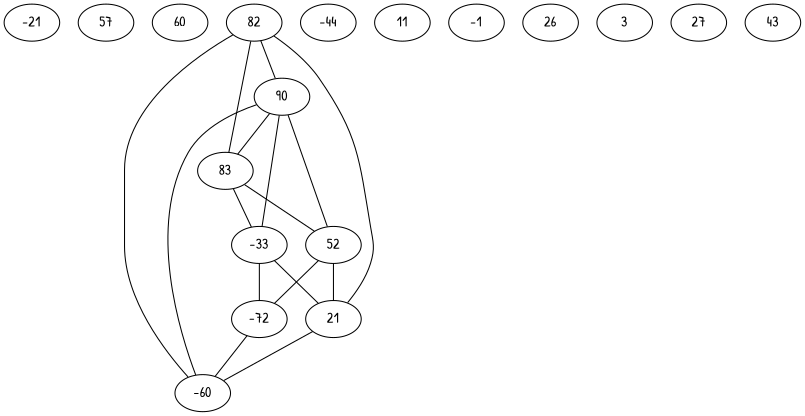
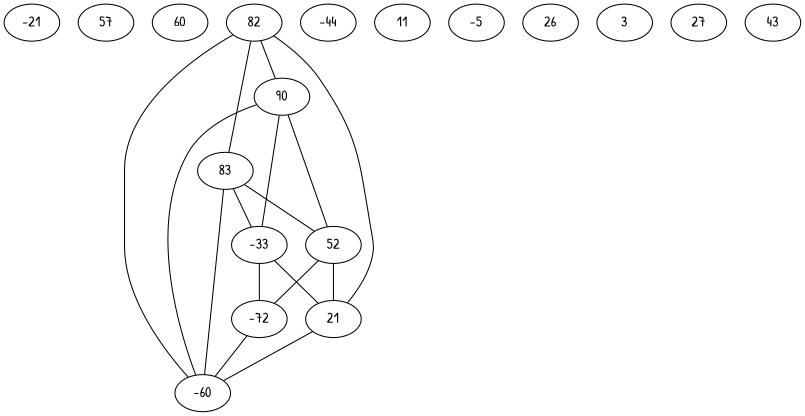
node "-1": label "-1" -> "-5"
edge "90" -- "83": now "-60" -- "83"
